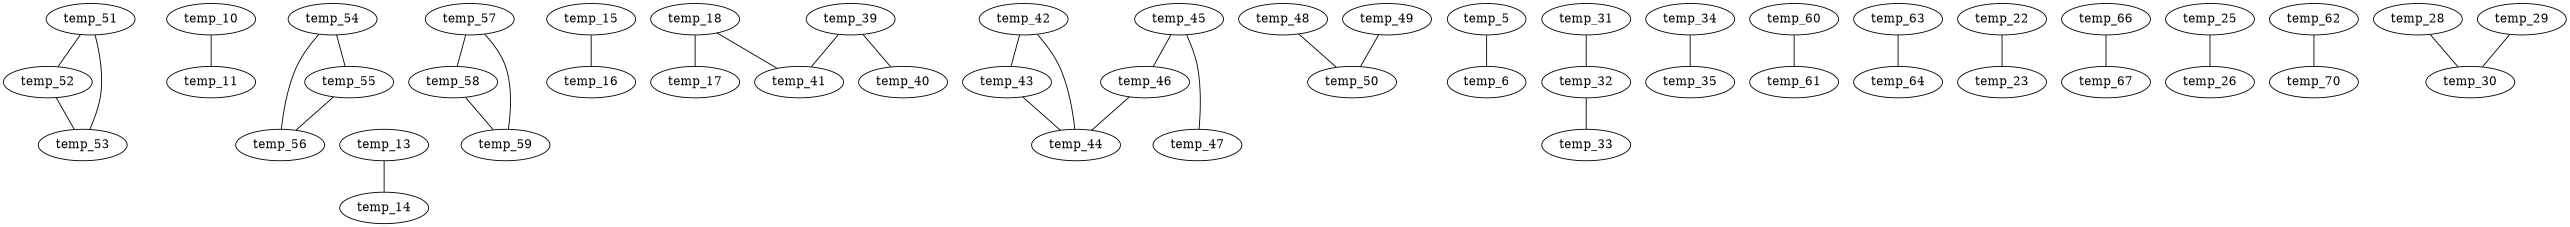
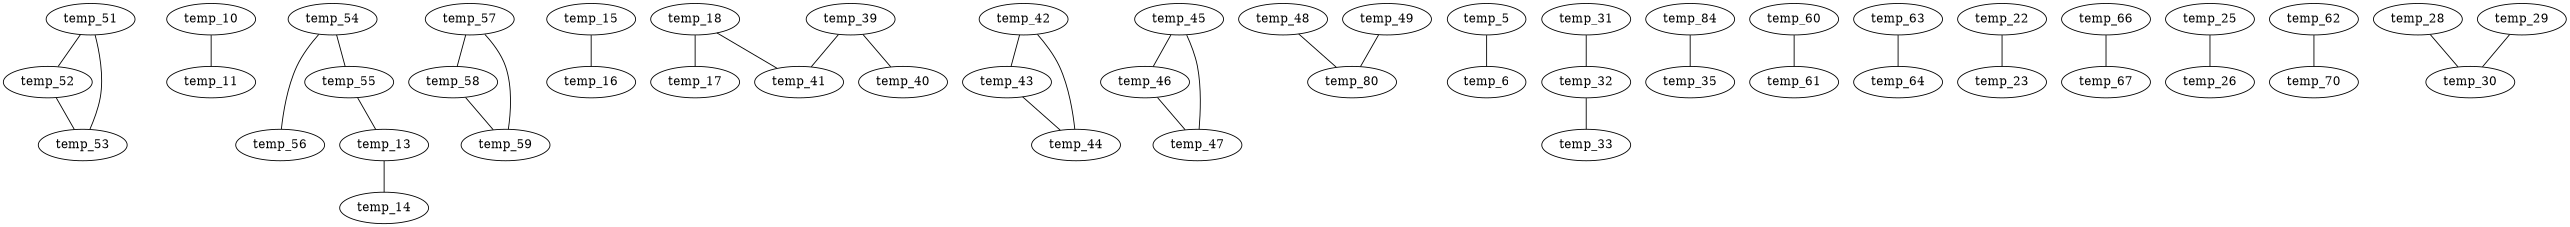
node "temp_34": label "temp_34" -> "temp_84"
node "temp_50": label "temp_50" -> "temp_80"
edge "temp_55" -- "temp_56": now "temp_55" -- "temp_13"
edge "temp_46" -- "temp_44": now "temp_46" -- "temp_47"
